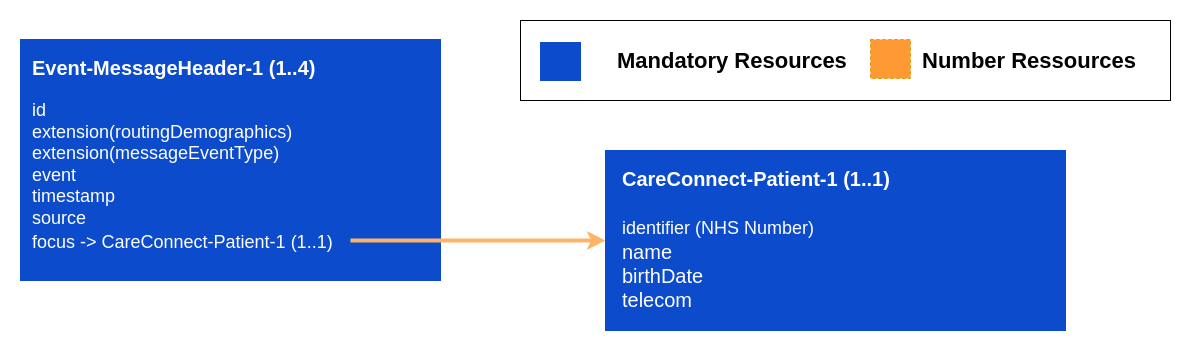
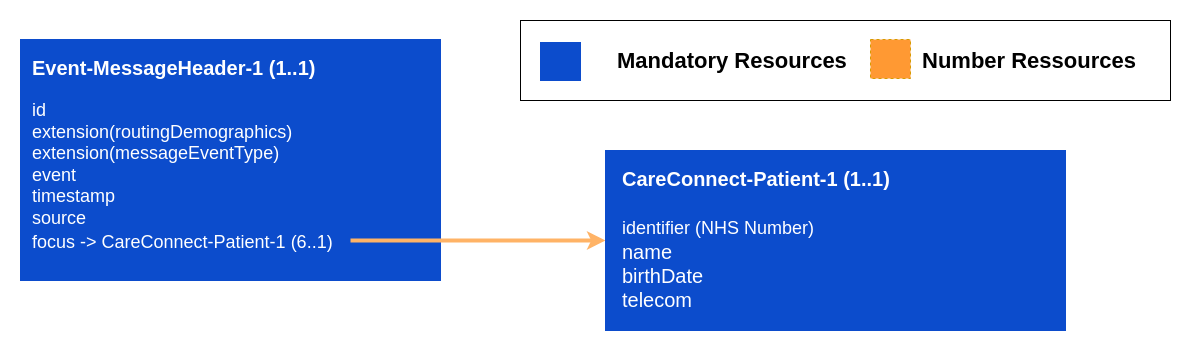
node "Event-MessageHeader-1 (1..4)": label "Event-MessageHeader-1 (1..4)" -> "Event-MessageHeader-1 (1..1)"
node "focus -> CareConnect-Patient-1 (1..1)": label "focus -> CareConnect-Patient-1 (1..1)" -> "focus -> CareConnect-Patient-1 (6..1)"
